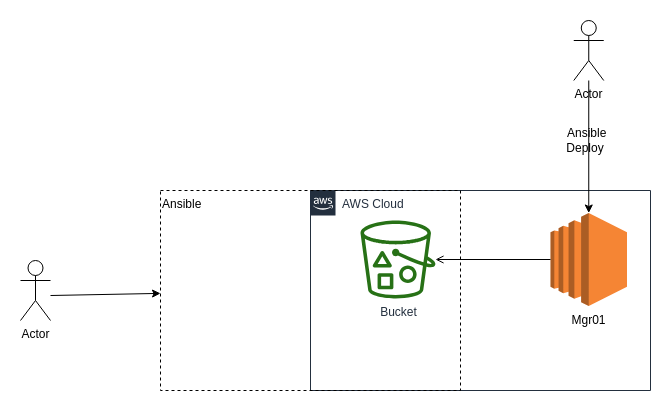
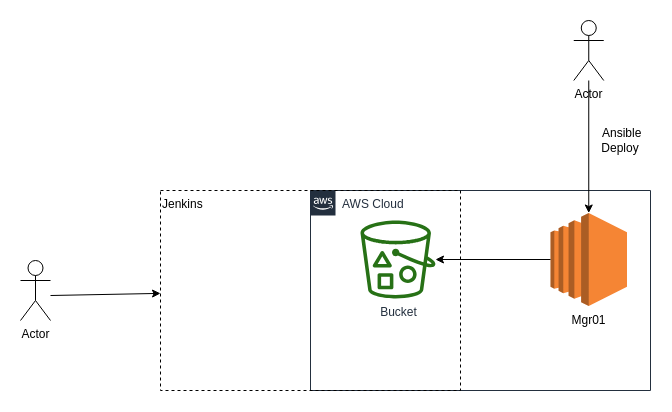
node "Ansible Deploy": moved (586, 141) -> (621, 141)
node "Ansible": label "Ansible" -> "Jenkins"
edge "Mgr01" -> "Bucket": arrowhead open -> classic
